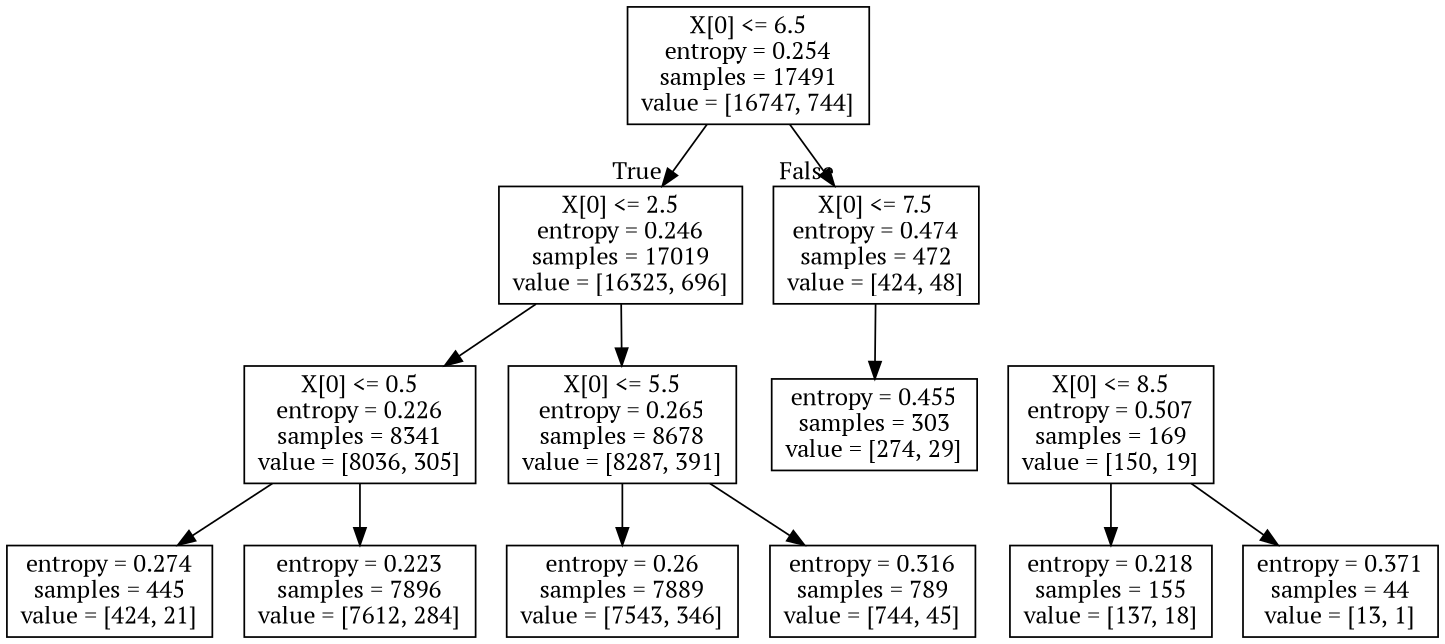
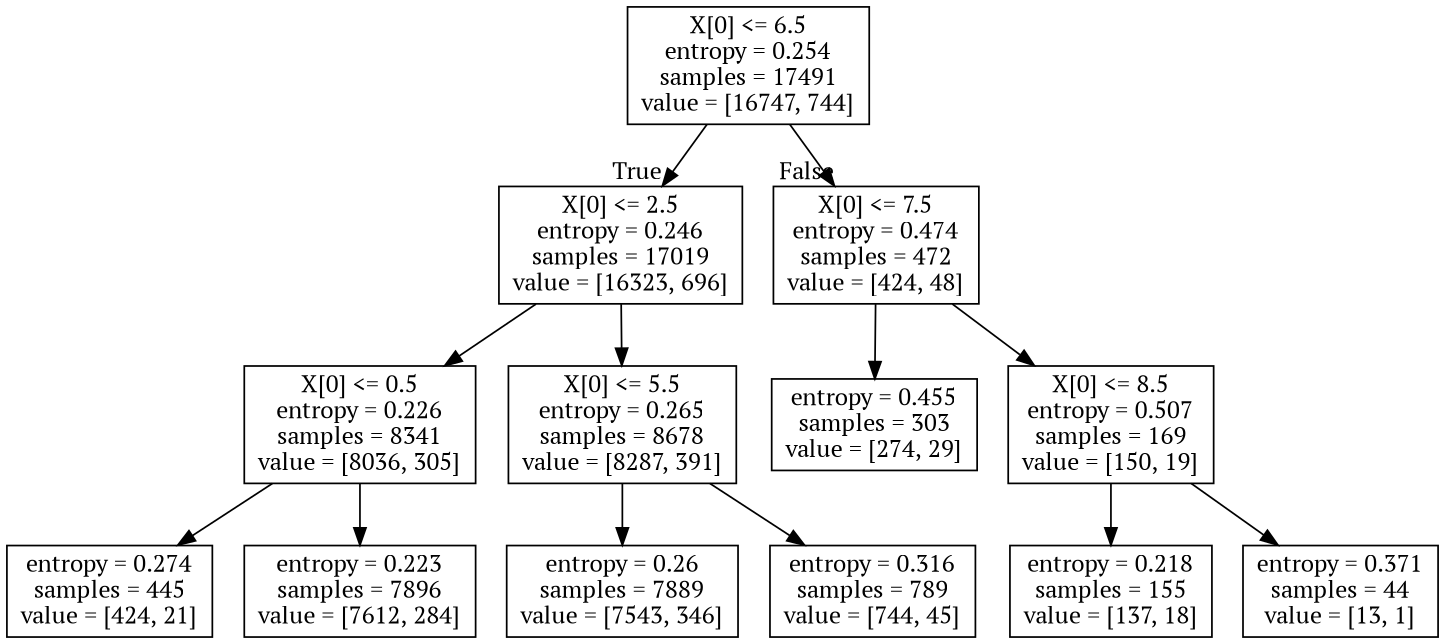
edge "X[0] <= 7.5 entropy = 0.474 samples = 472 value = [424, 48]" -> "X[0] <= 8.5 entropy = 0.507 samples = 169 value = [150, 19]": added
